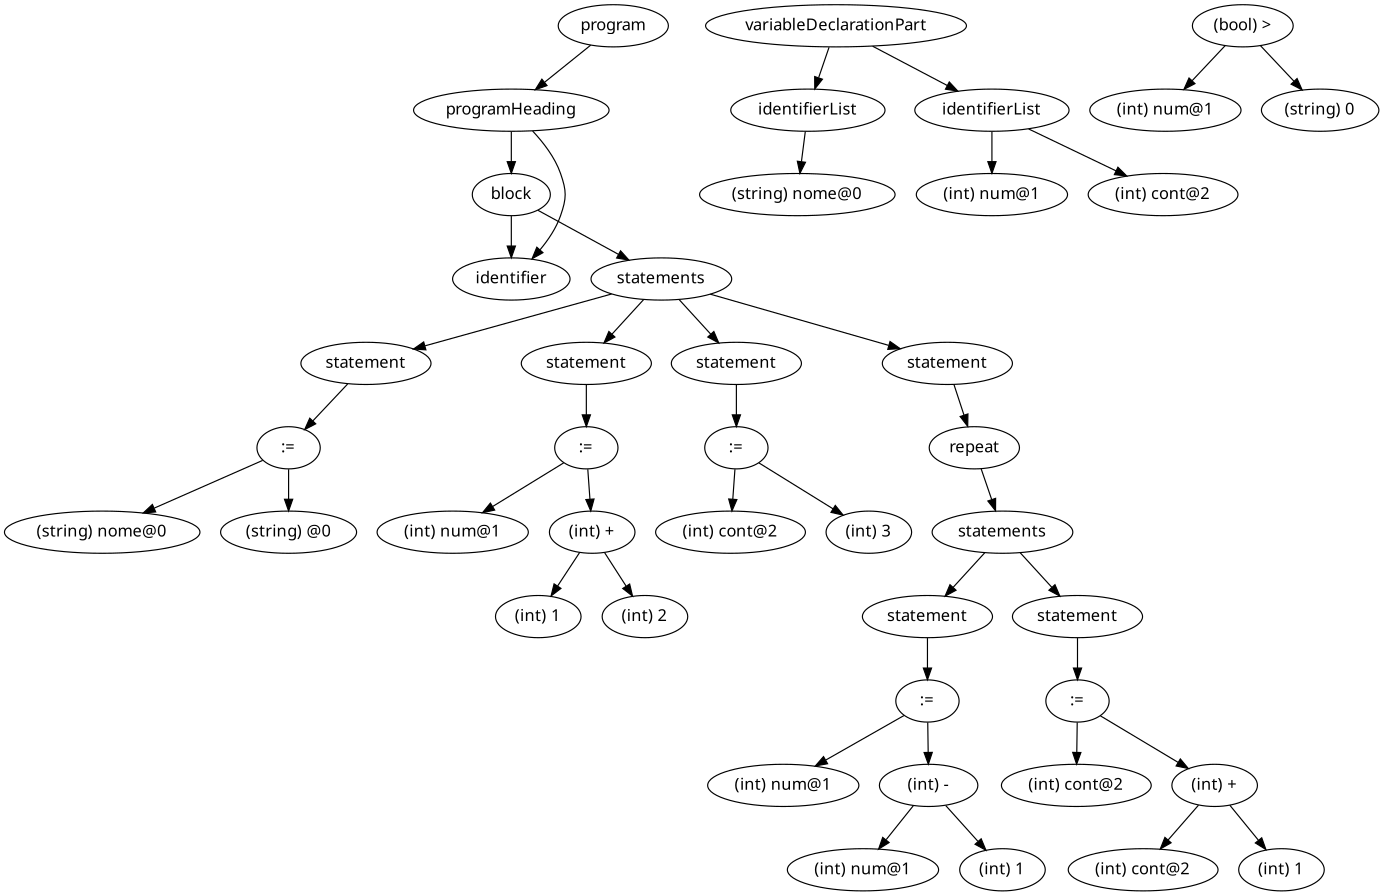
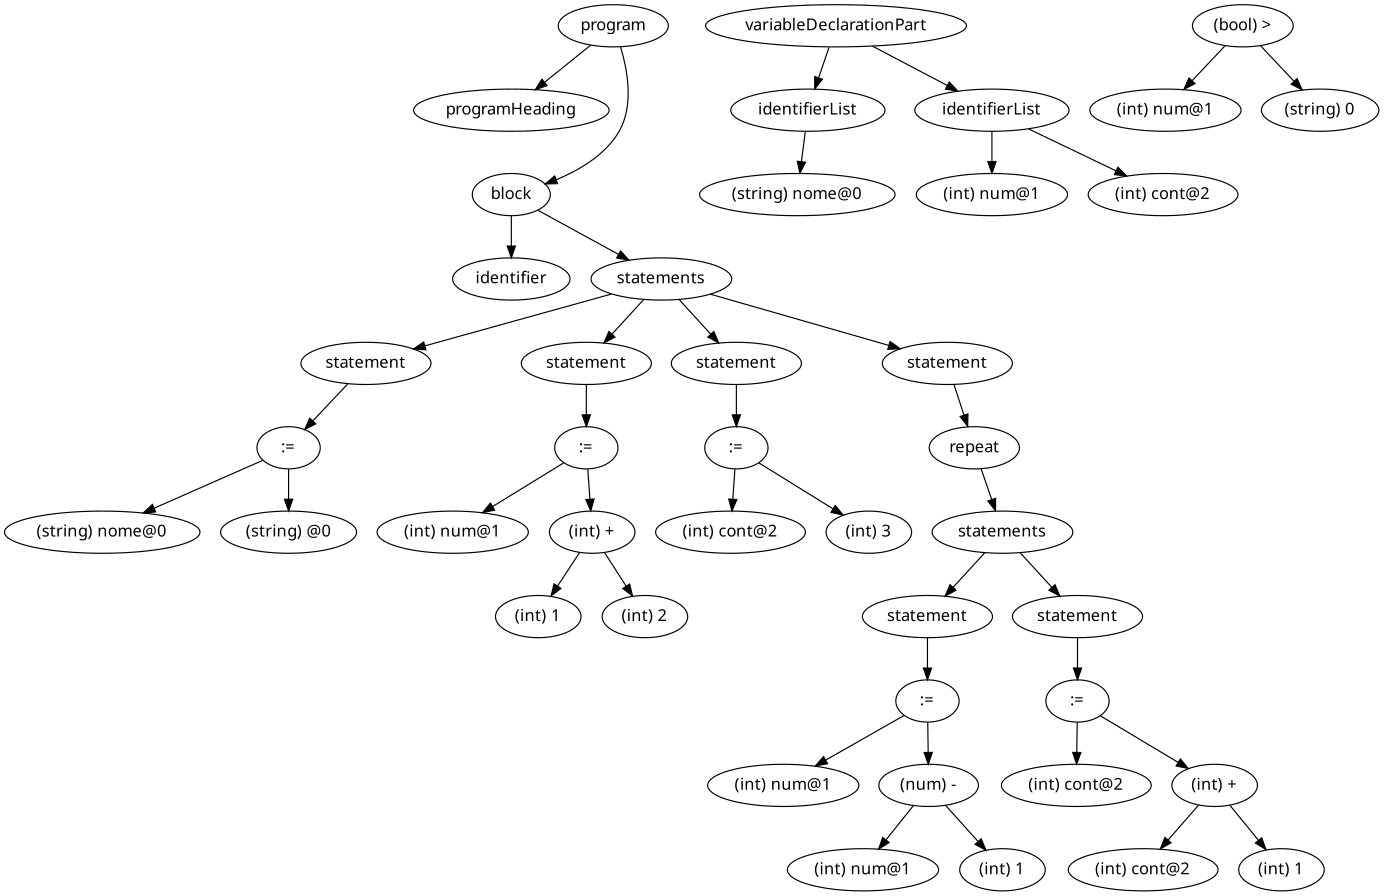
edge "programHeading" -> "block": now "program" -> "block"
edge "programHeading" -> "identifier": removed
node "(int) -": label "(int) -" -> "(num) -"
